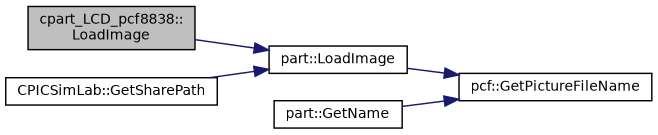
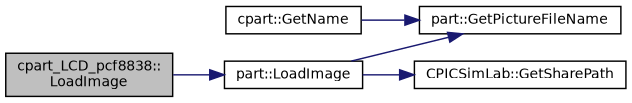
edge "CPICSimLab::GetSharePath" -> "part::LoadImage": reversed
node "pcf::GetPictureFileName": label "pcf::GetPictureFileName" -> "part::GetPictureFileName"
node "part::GetName": label "part::GetName" -> "cpart::GetName"
